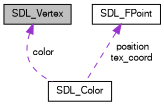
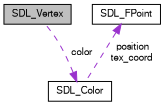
edge "SDL_Color" -> "SDL_Vertex": reversed
